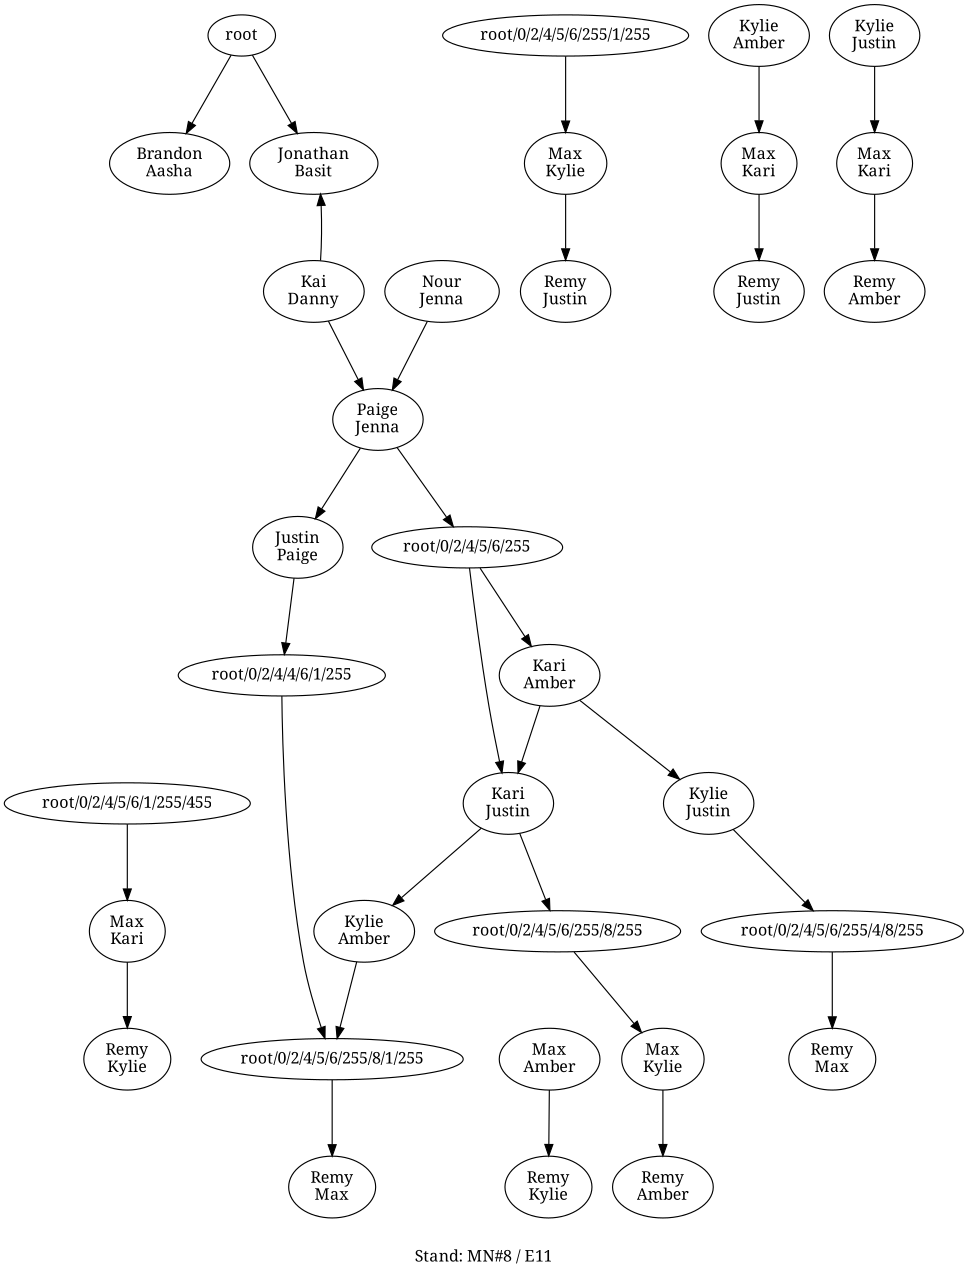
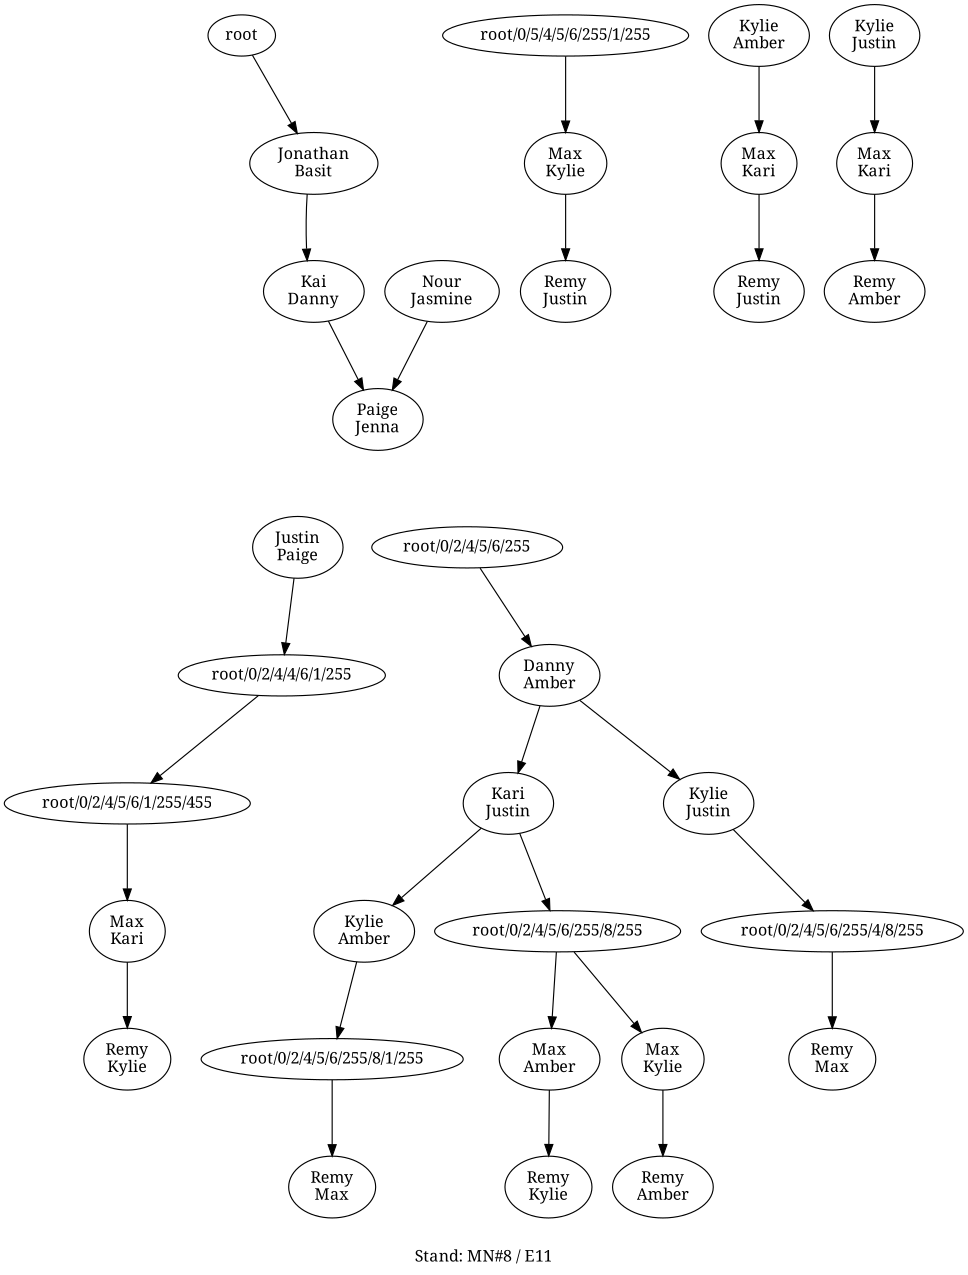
node "root/0/2/4/5/6/255/1/255": label "root/0/2/4/5/6/255/1/255" -> "root/0/5/4/5/6/255/1/255"
node "Brandon Aasha": removed
edge "Kai Danny" -> "Jonathan Basit": reversed
node "Nour Jenna": label "Nour Jenna" -> "Nour Jasmine"
edge "Paige Jenna" -> "Justin Paige": removed
edge "Paige Jenna" -> "root/0/2/4/5/6/255": removed
edge "root/0/2/4/5/6/255" -> "Kari Justin": removed
node "Kari Amber": label "Kari Amber" -> "Danny Amber"
edge "root/0/2/4/4/6/1/255" -> "root/0/2/4/5/6/255/8/1/255": now "root/0/2/4/4/6/1/255" -> "root/0/2/4/5/6/1/255/455"
edge "root/0/2/4/5/6/255/8/255" -> "Max Amber": added
